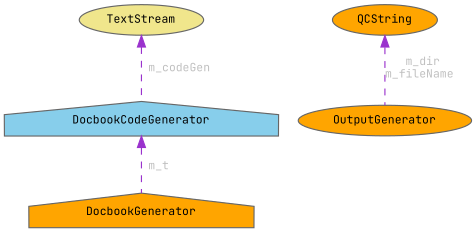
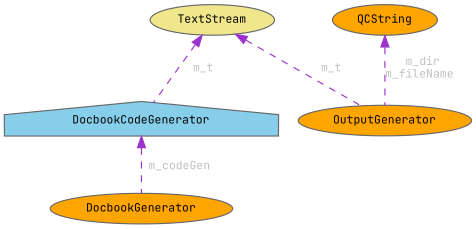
edge "DocbookCodeGenerator" -> "TextStream": label " m_codeGen" -> " m_t"
edge "OutputGenerator" -> "TextStream": added, label "m_t"
edge "DocbookGenerator" -> "DocbookCodeGenerator": label " m_t" -> " m_codeGen"
node "DocbookGenerator": shape house -> ellipse
